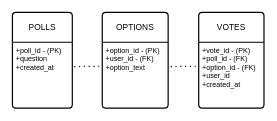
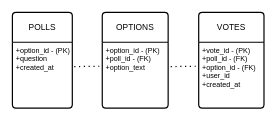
node "+poll_id - (PK) +question +created_at": label "+poll_id - (PK) +question +created_at" -> "+option_id - (PK) +question +created_at"
node "+option_id - (PK) +user_id - (FK) +option_text": label "+option_id - (PK) +user_id - (FK) +option_text" -> "+option_id - (PK) +poll_id - (FK) +option_text"
